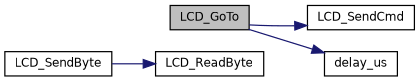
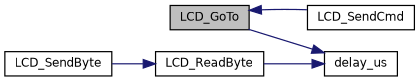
edge "LCD_GoTo" -> "LCD_SendCmd": reversed
edge "LCD_ReadByte" -> "delay_us": added
